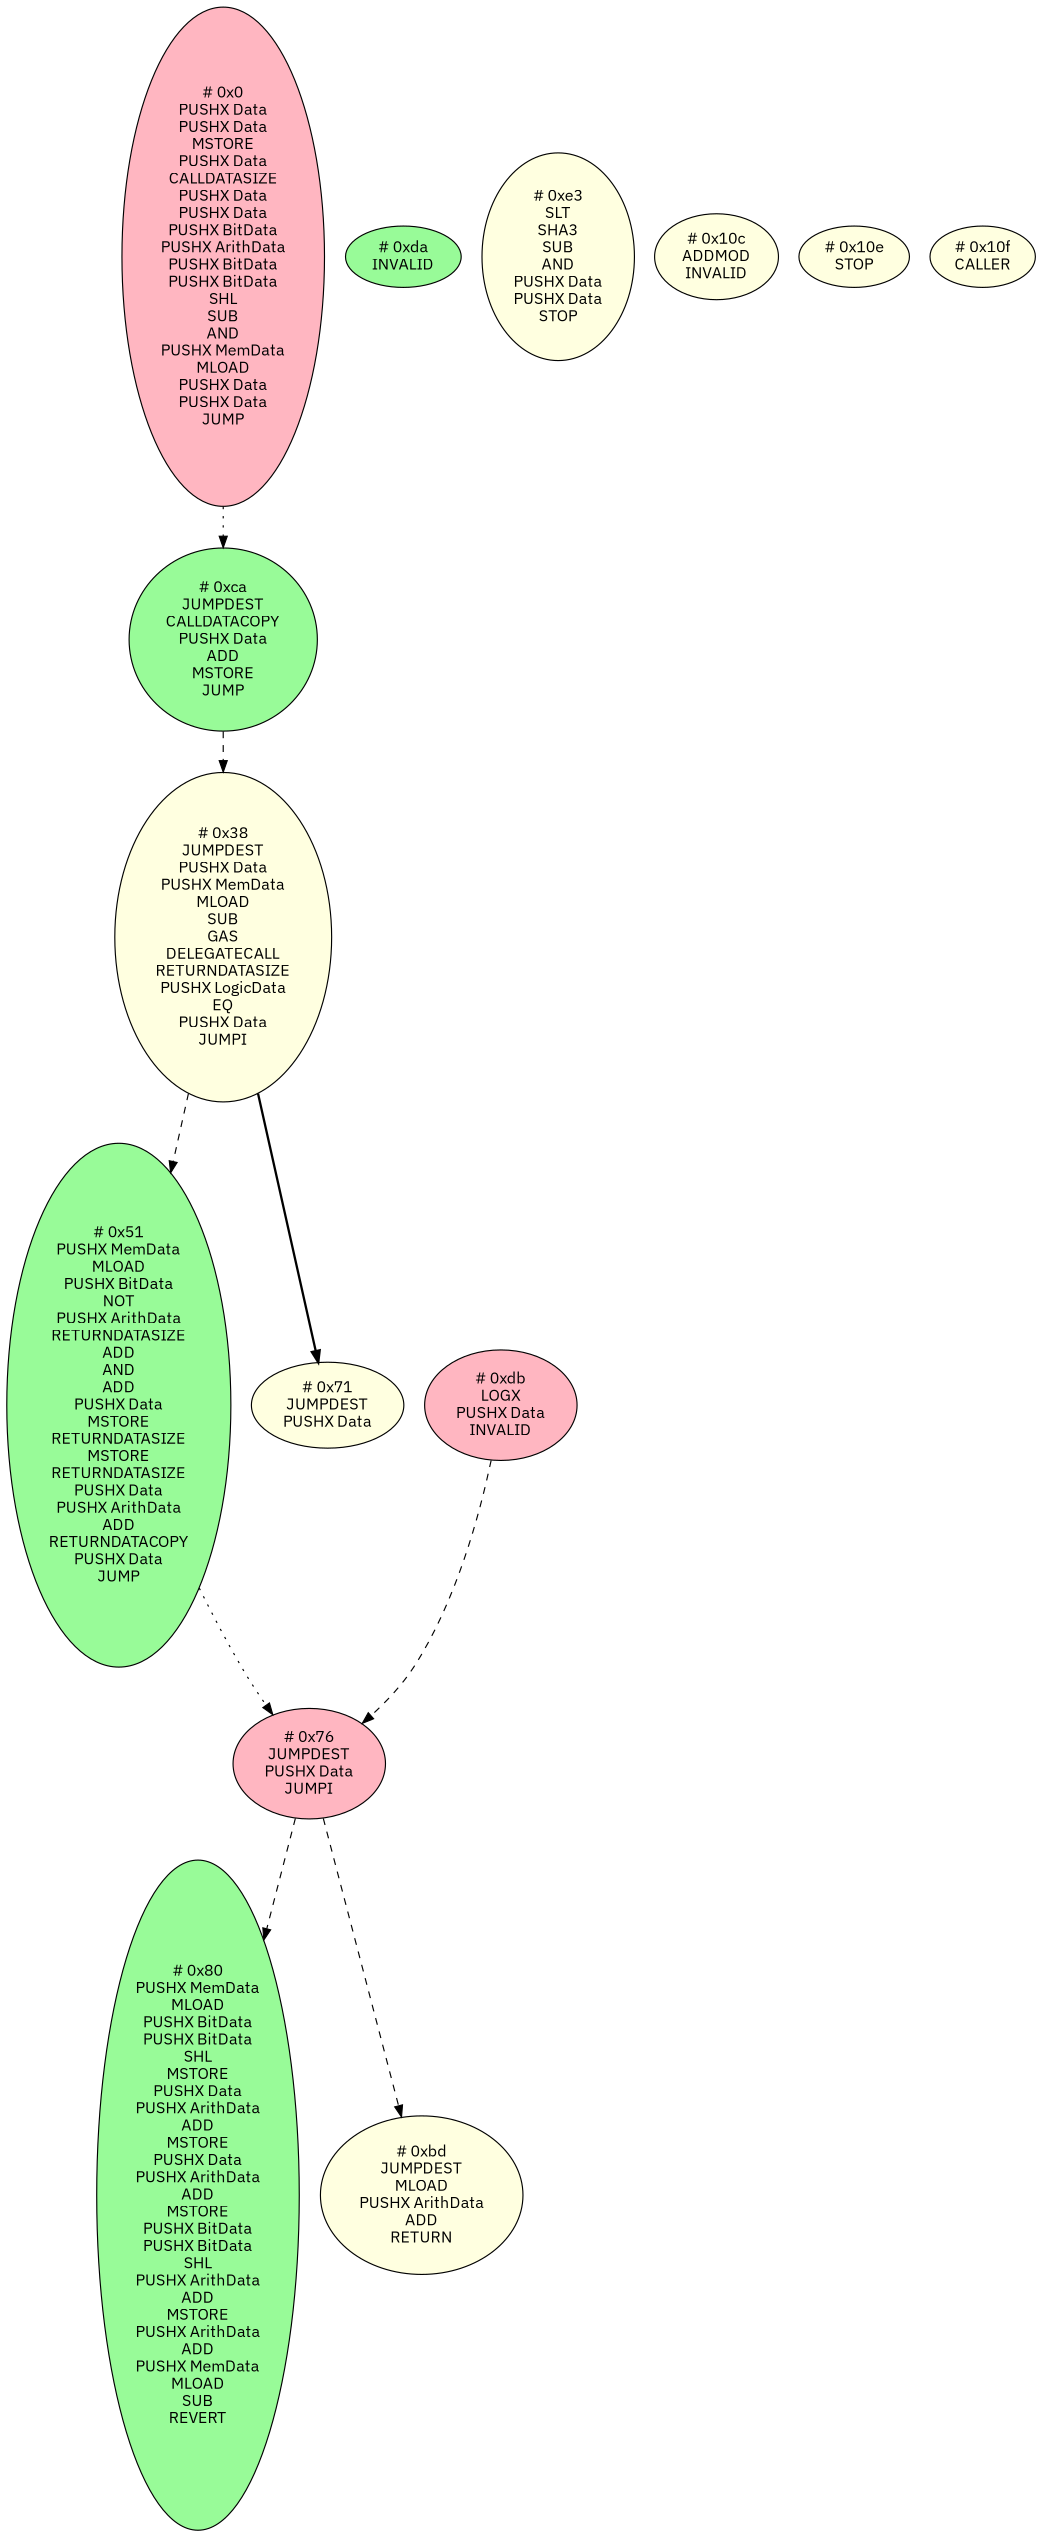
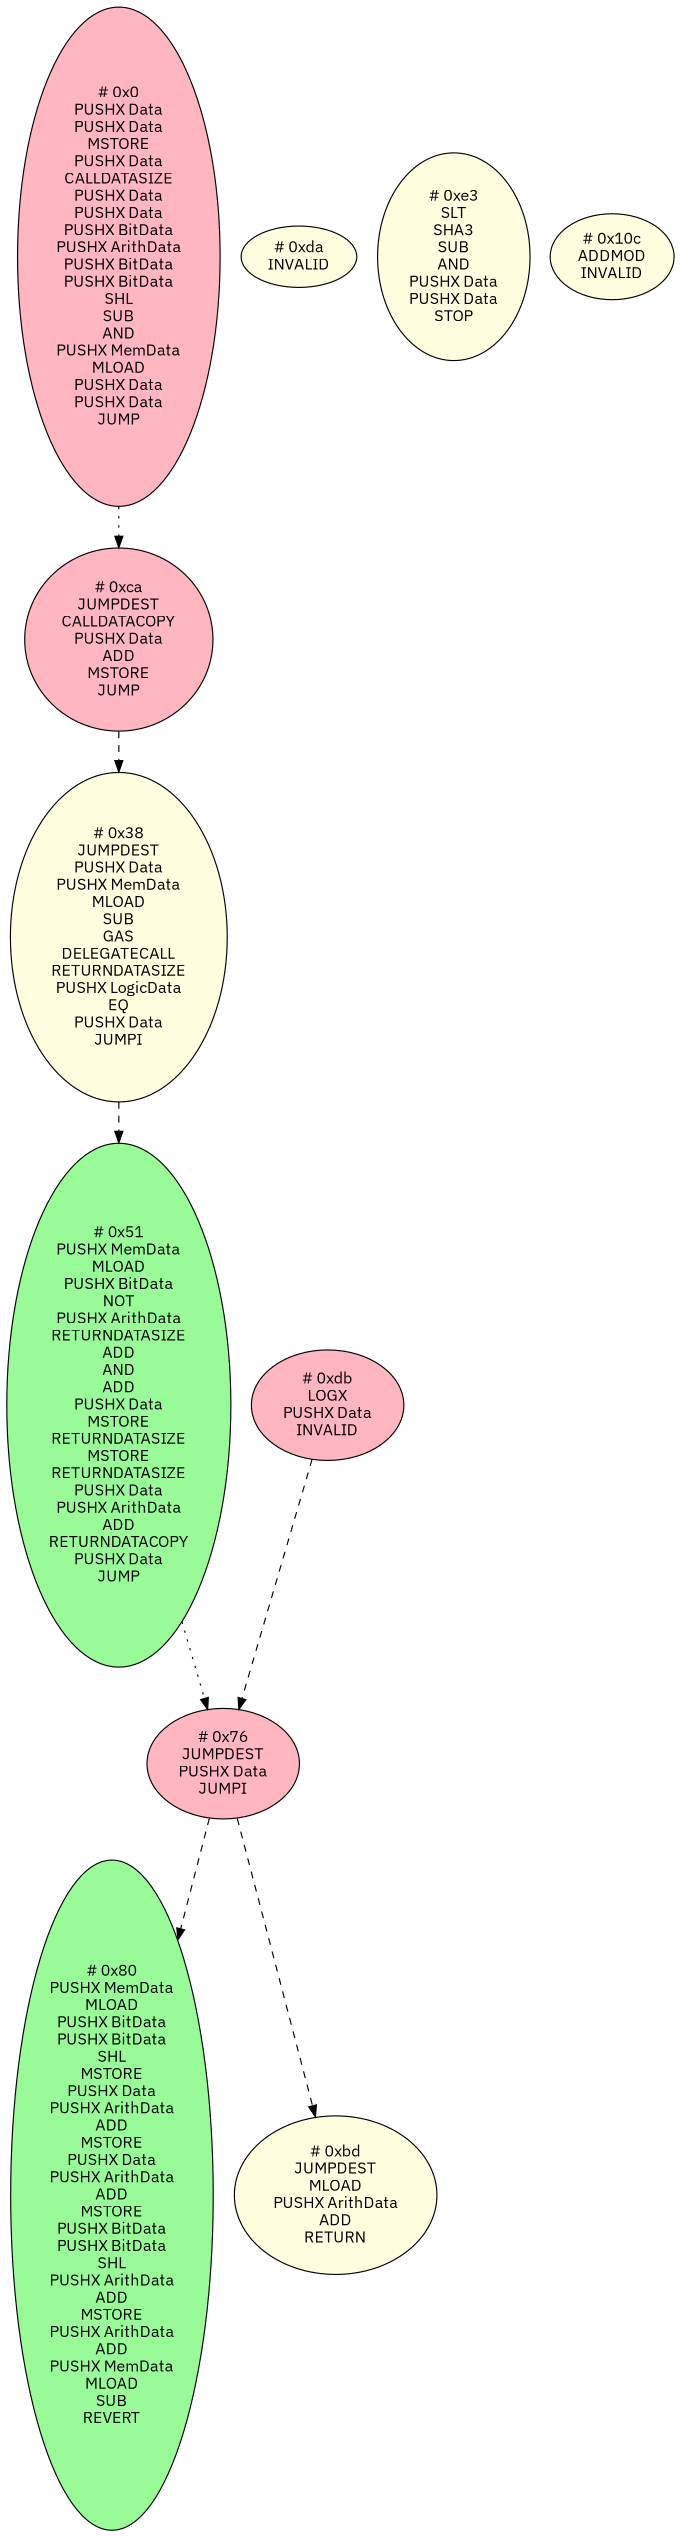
node "# 0xda INVALID": fillcolor palegreen -> lightyellow
node "# 0x10e STOP": removed
node "# 0x10f CALLER": removed
node "# 0xca JUMPDEST CALLDATACOPY PUSHX Data ADD MSTORE JUMP": fillcolor palegreen -> lightpink
node "# 0x71 JUMPDEST PUSHX Data": removed
